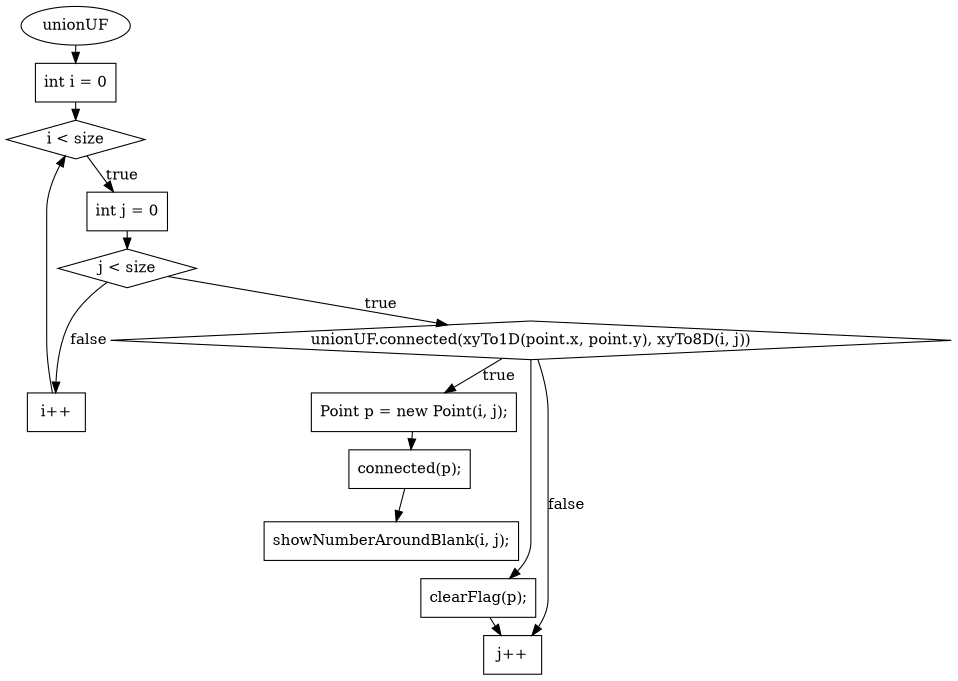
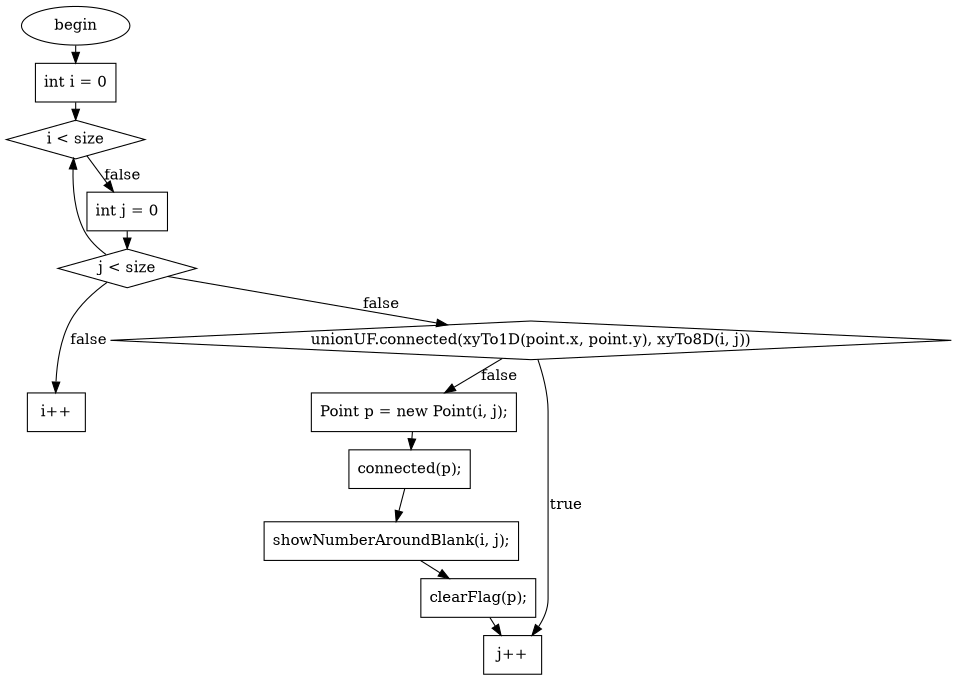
node "unionUF": label "unionUF" -> "begin"
edge "i < size" -> "int j = 0": label "true" -> "false"
edge "i++" -> "i < size": now "j < size" -> "i < size"
edge "j < size" -> "unionUF.connected(xyTo1D(point.x, point.y), xyTo8D(i, j))": label "true" -> "false"
edge "unionUF.connected(xyTo1D(point.x, point.y), xyTo8D(i, j))" -> "Point p = new Point(i, j);": label "true" -> "false"
edge "unionUF.connected(xyTo1D(point.x, point.y), xyTo8D(i, j))" -> "clearFlag(p);": now "showNumberAroundBlank(i, j);" -> "clearFlag(p);"
edge "unionUF.connected(xyTo1D(point.x, point.y), xyTo8D(i, j))" -> "j++": label "false" -> "true"
